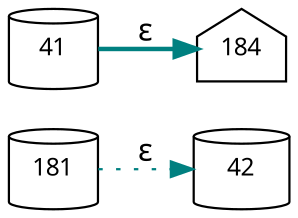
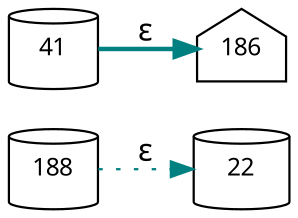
node "184": label "184" -> "186"
node "181": label "181" -> "188"
node "42": label "42" -> "22"
